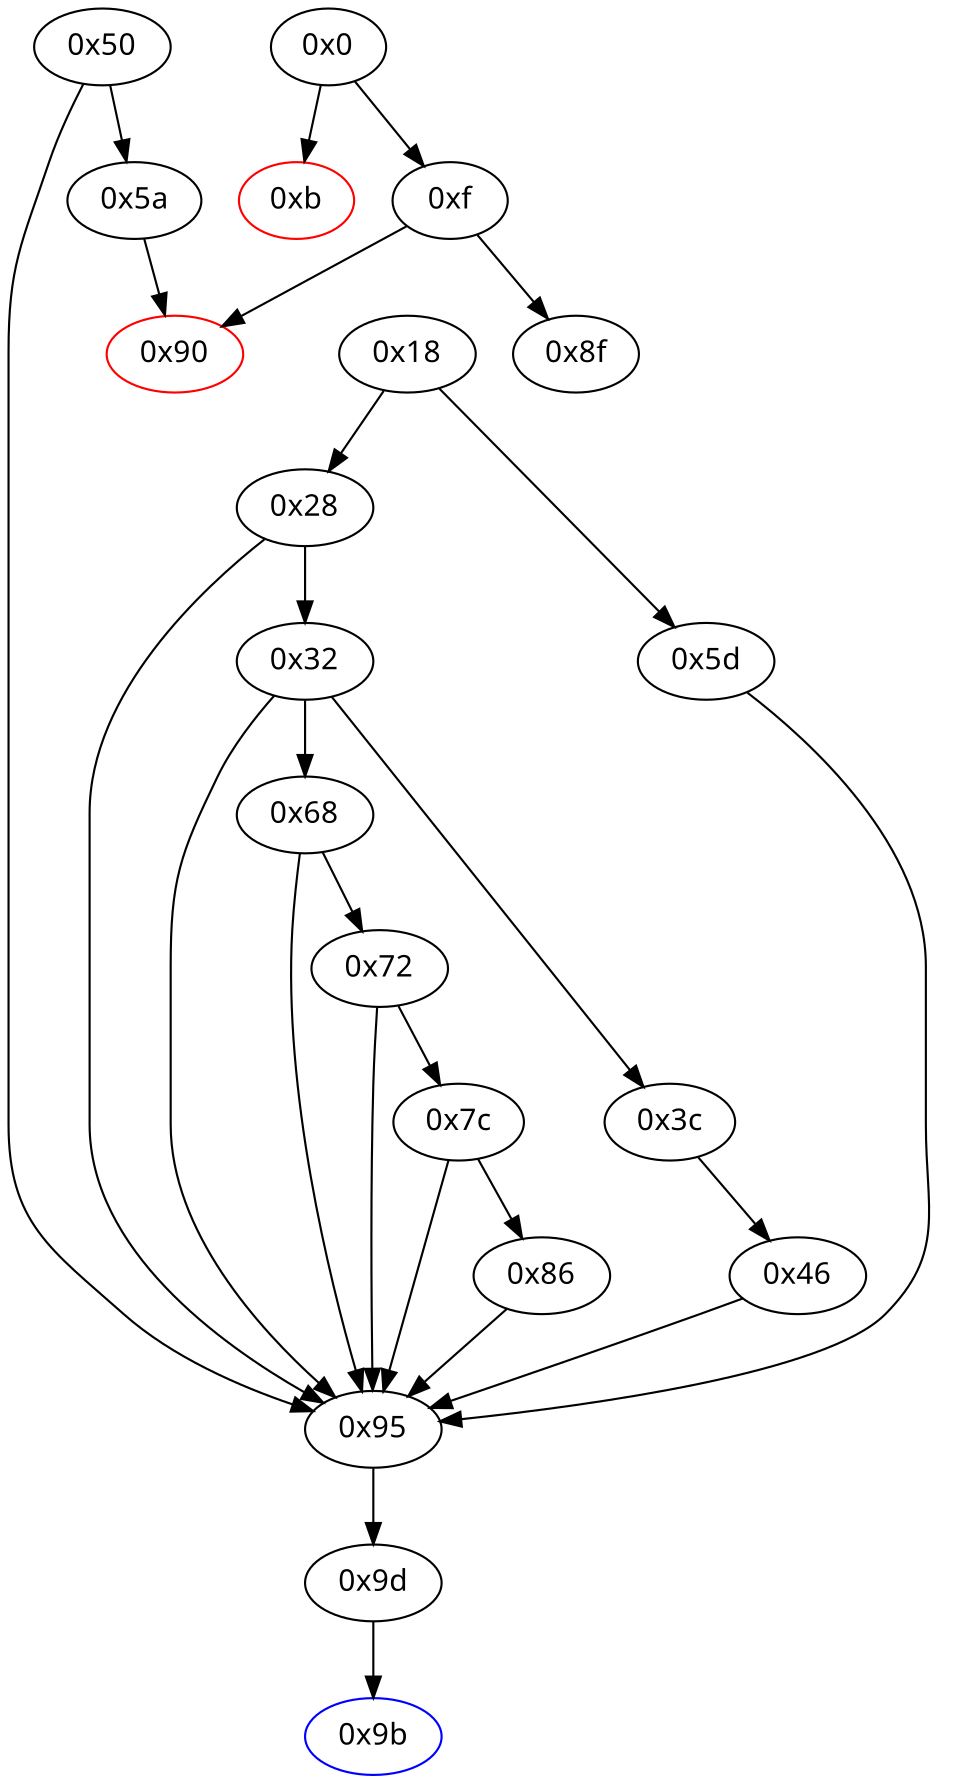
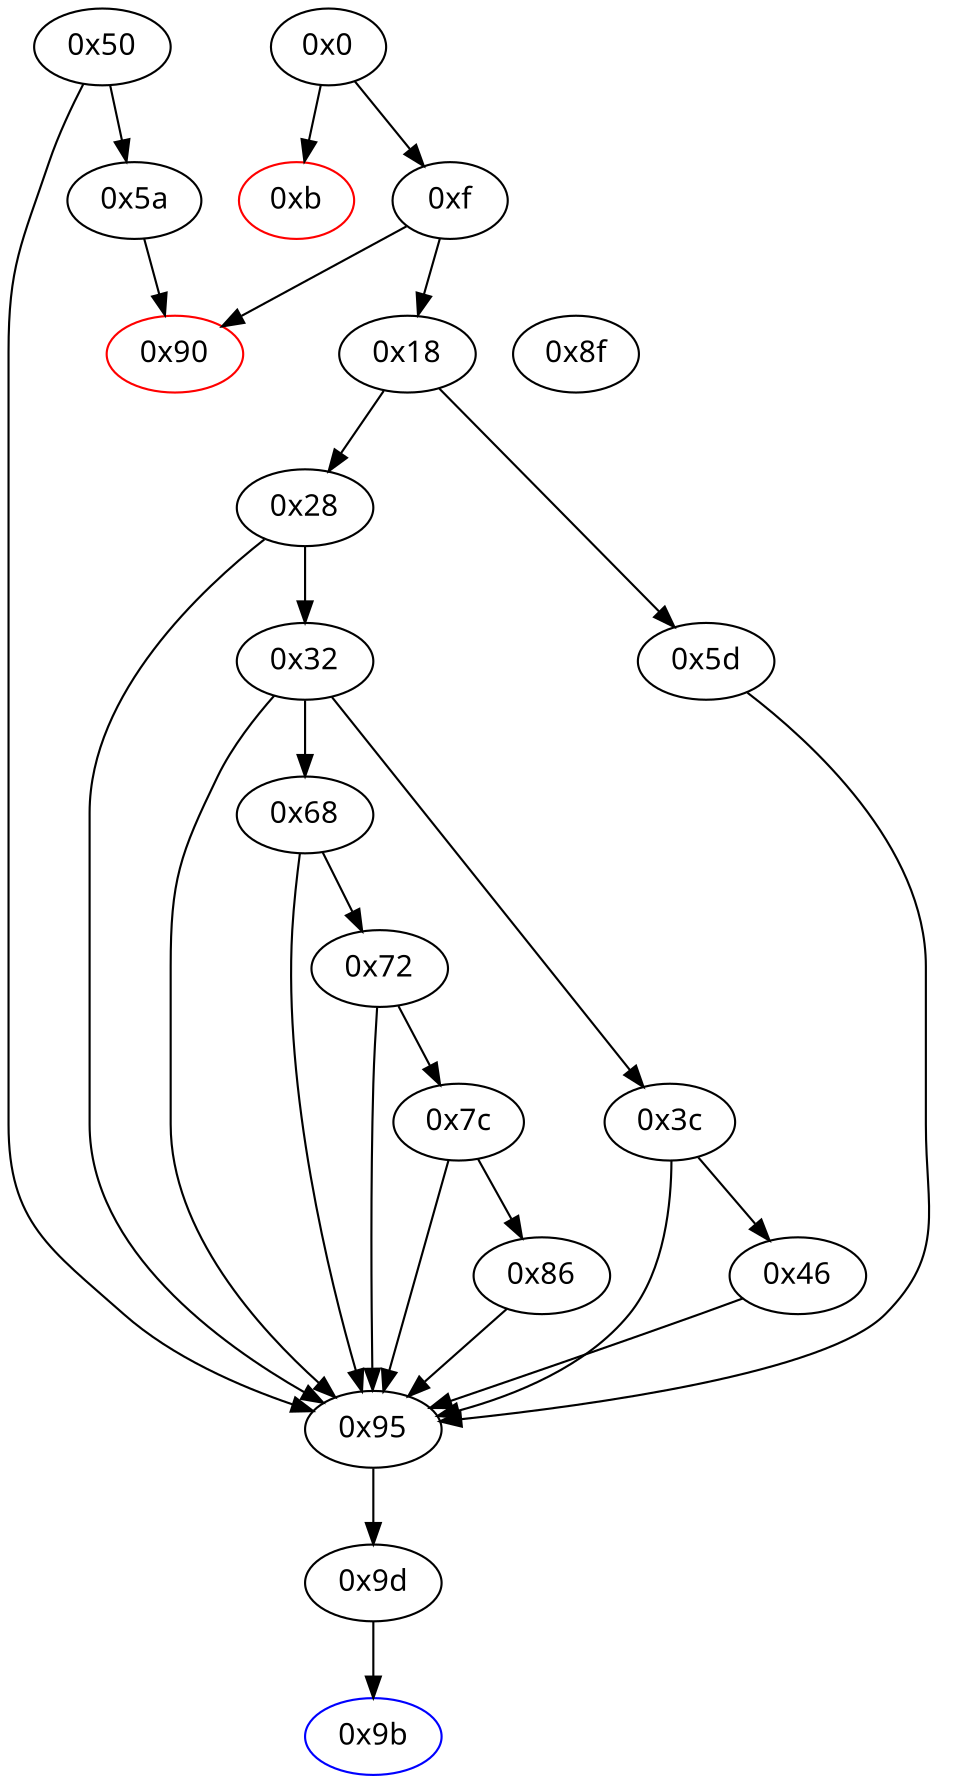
edge "0xf" -> "0x8f": now "0xf" -> "0x18"
edge "0x3c" -> "0x95": added
